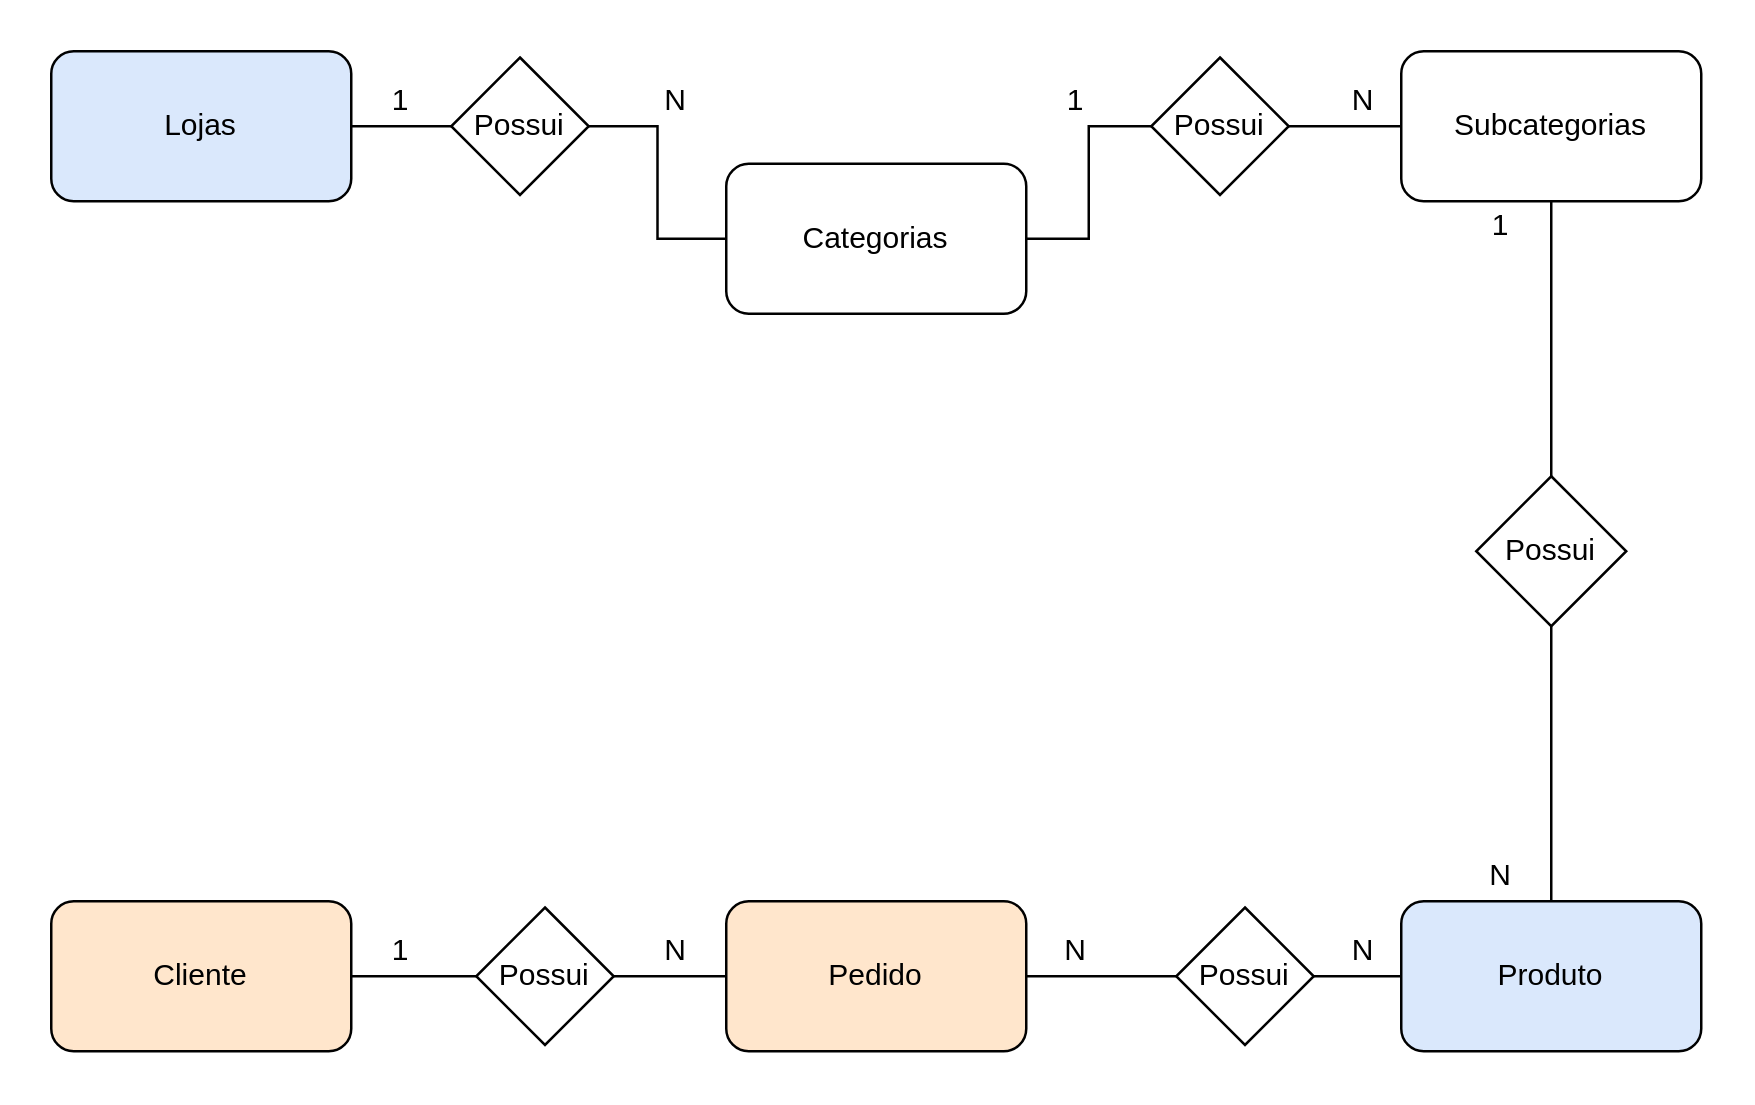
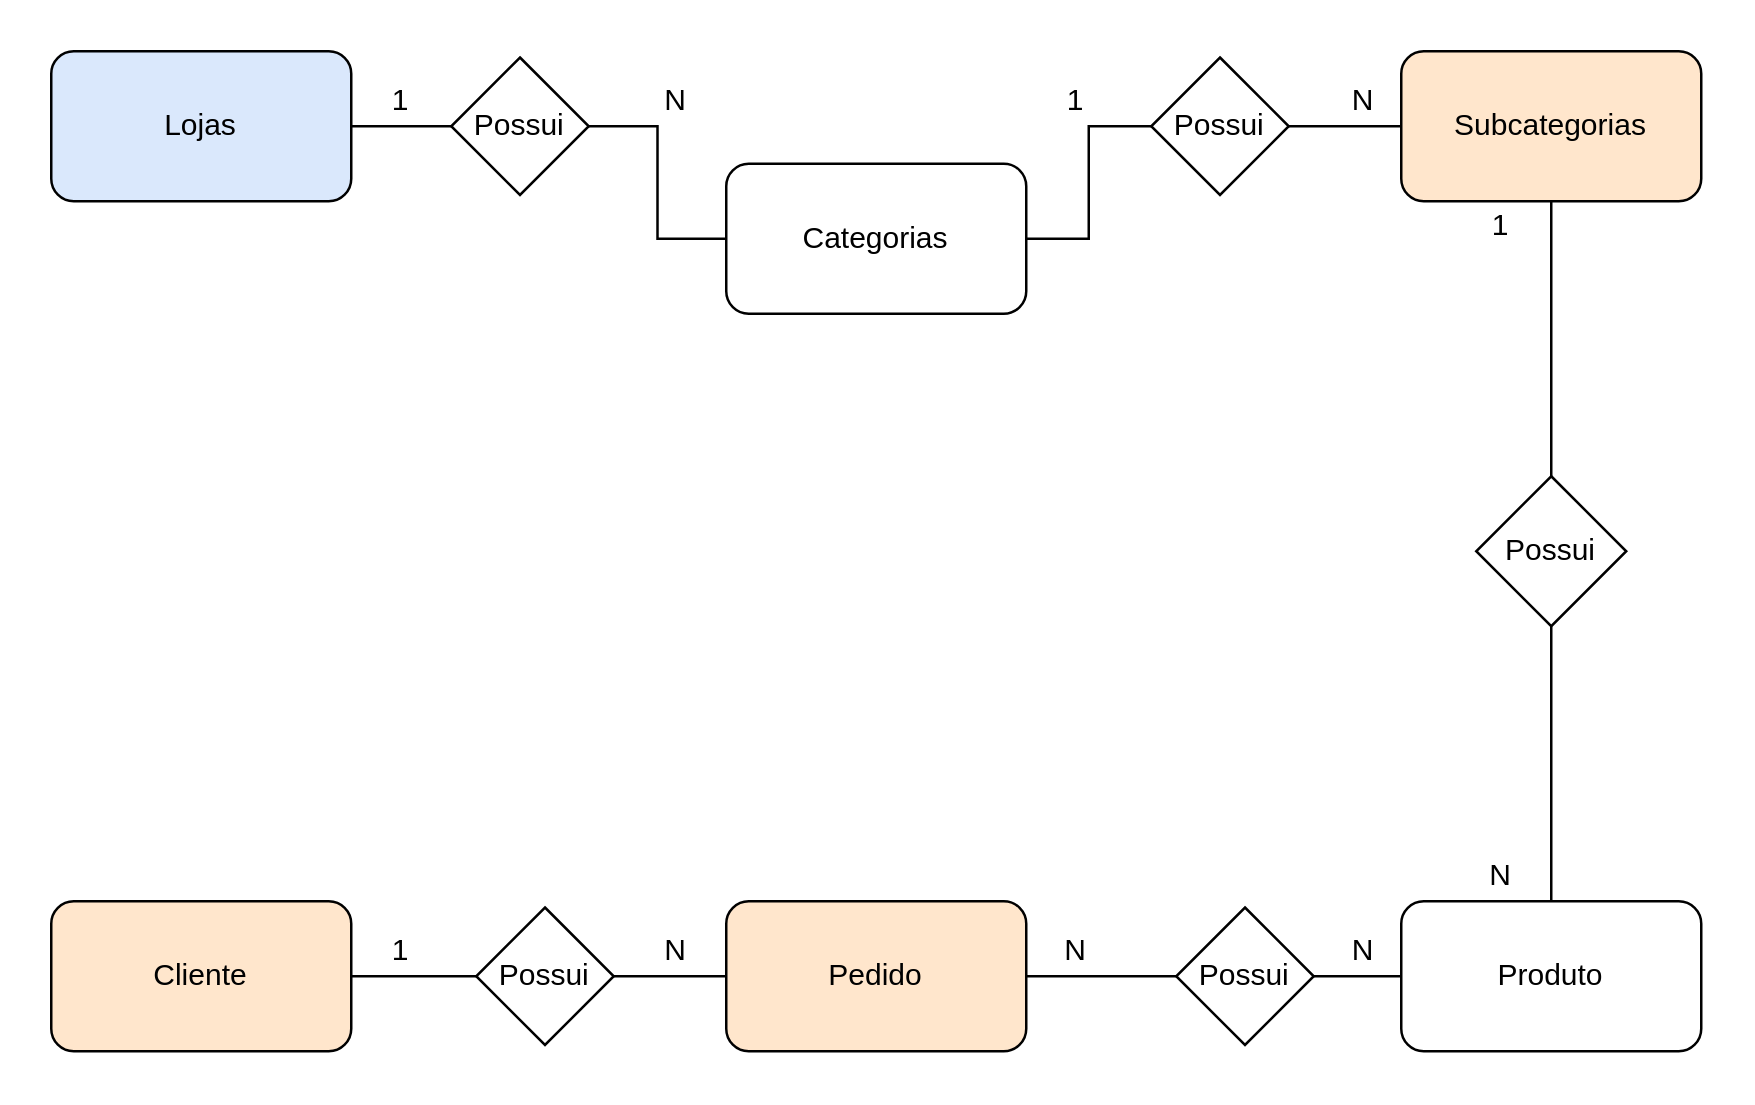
node "Subcategorias": fillcolor #ffffff -> #ffe6cc
node "Produto": fillcolor #dae8fc -> #ffffff
